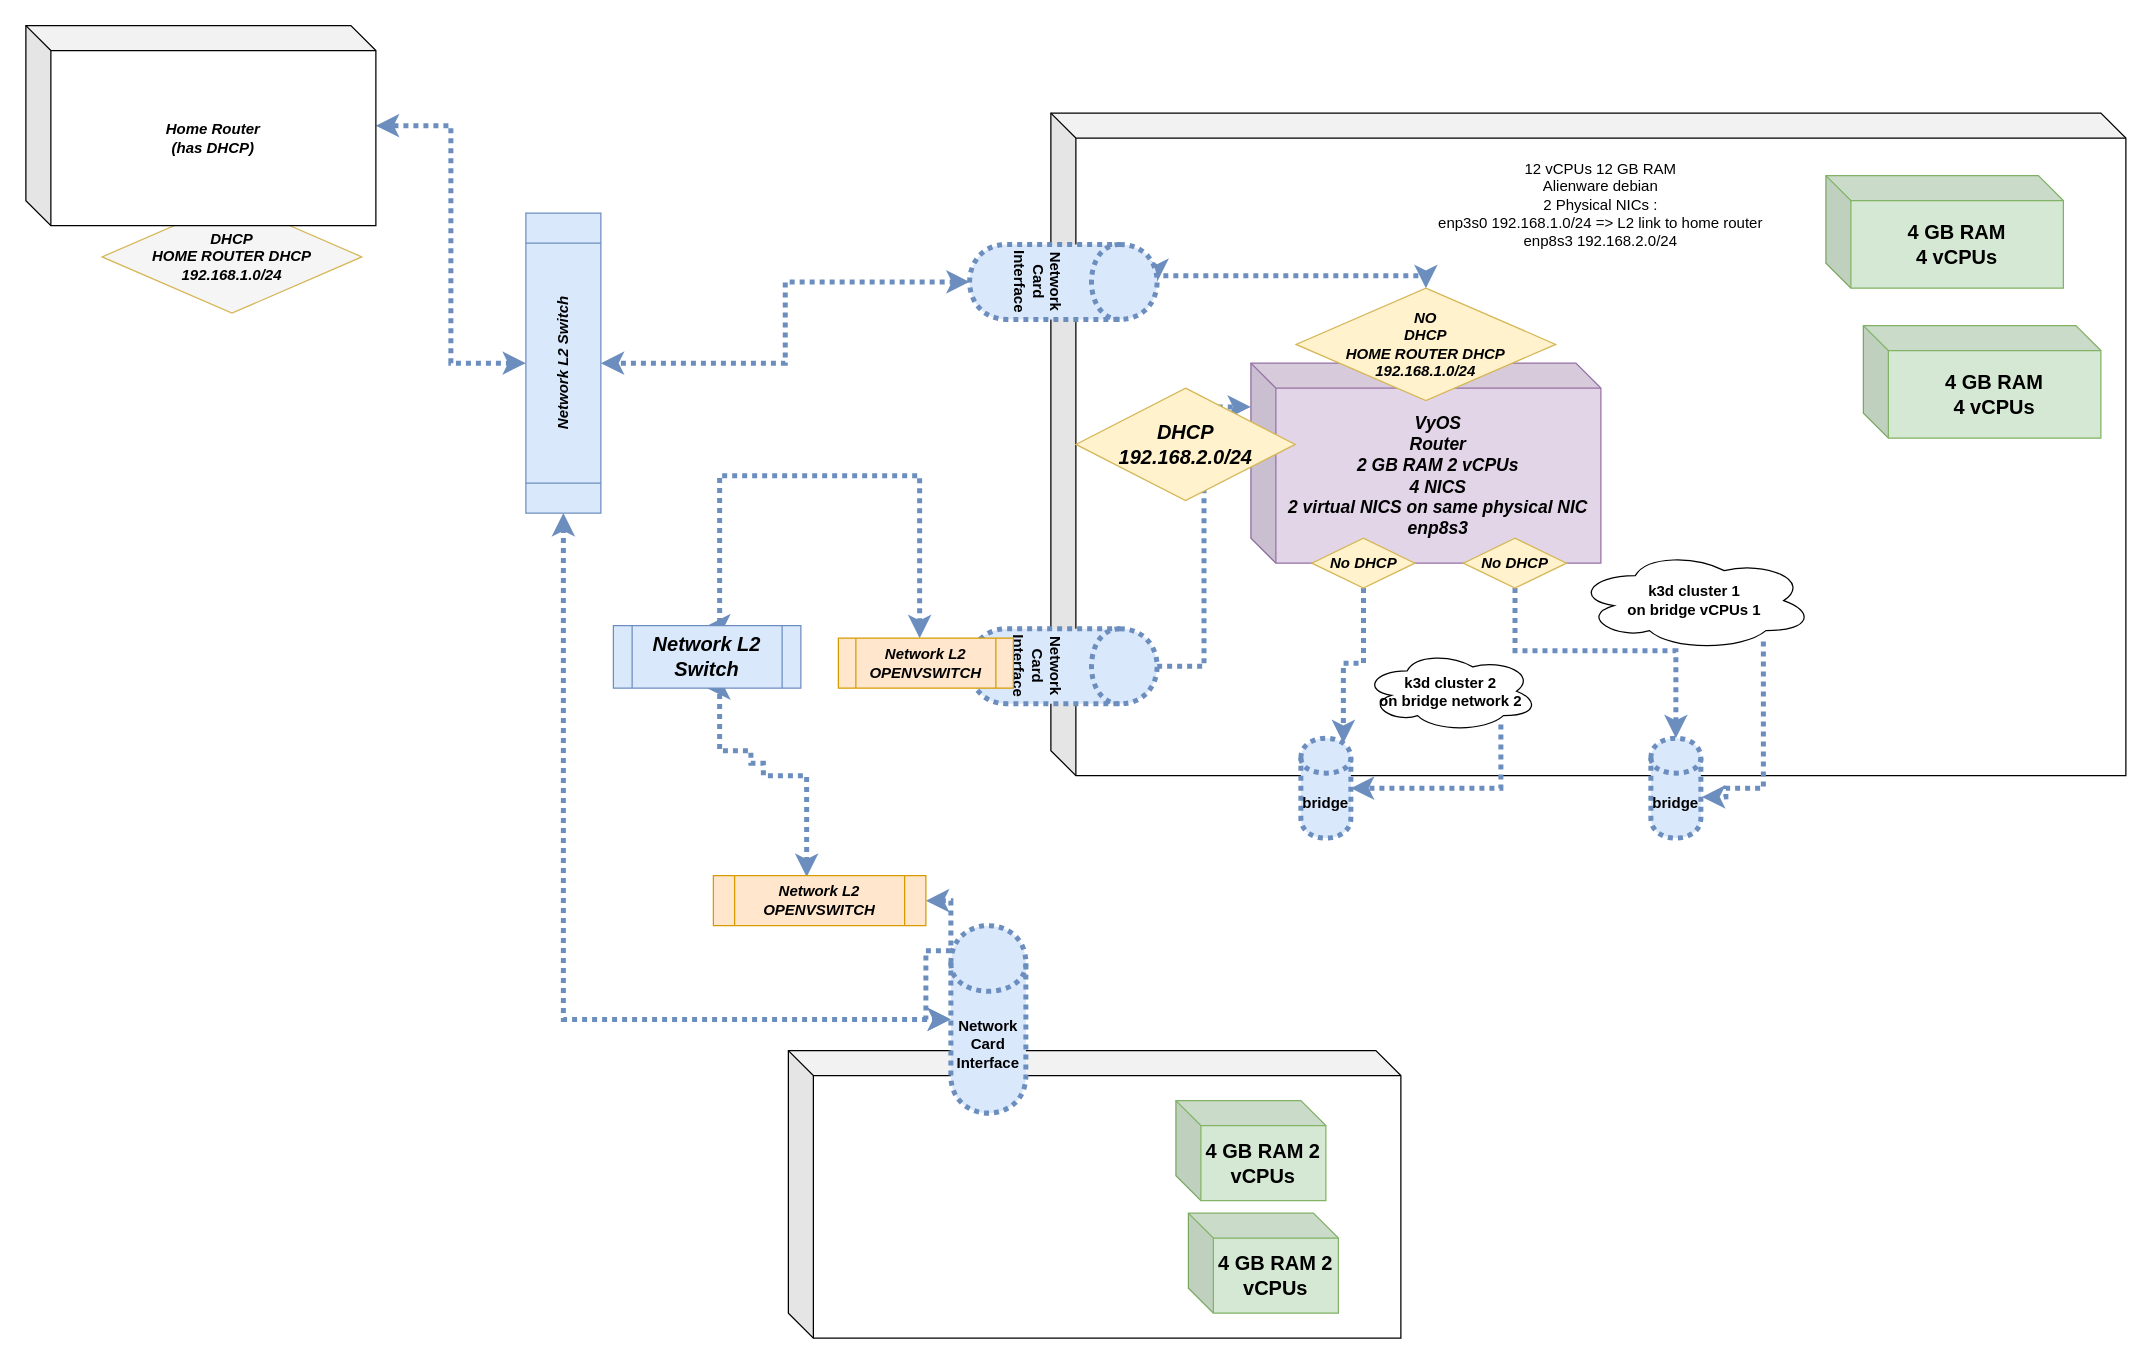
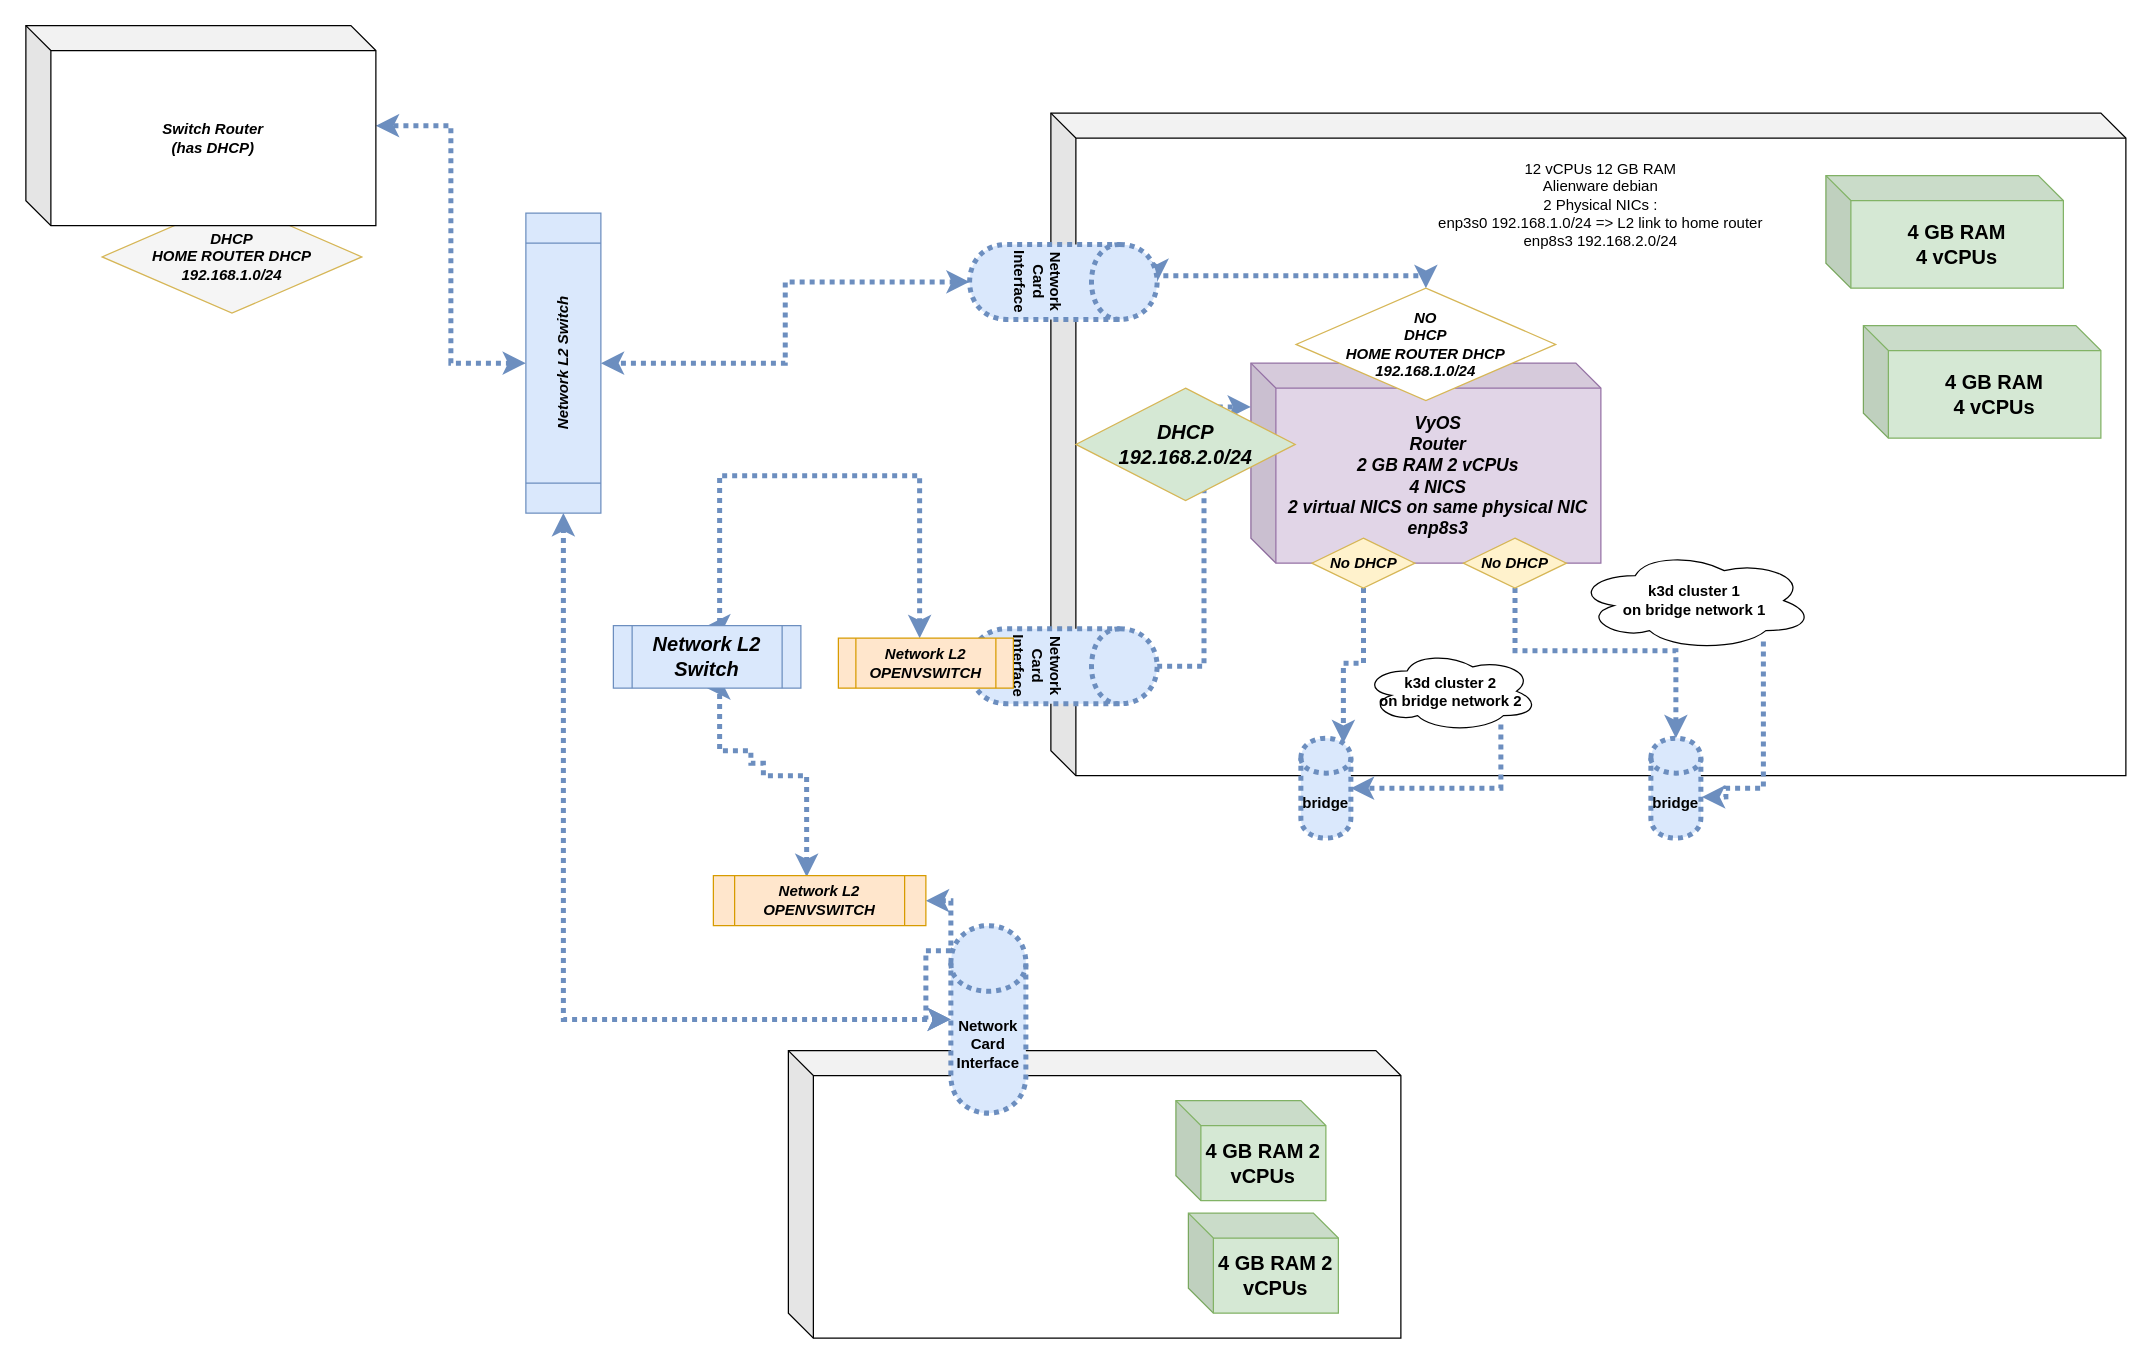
node "Home Router (has DHCP)": label "Home Router (has DHCP)" -> "Switch Router (has DHCP)"
node "NO DHCP HOME ROUTER DHCP 192.168.1.0/24": fillcolor #fff2cc -> #ffffff
node "DHCP 192.168.2.0/24": fillcolor #fff2cc -> #d5e8d4
node "k3d cluster 1 on bridge vCPUs 1": label "k3d cluster 1 on bridge vCPUs 1" -> "k3d cluster 1 on bridge network 1"
